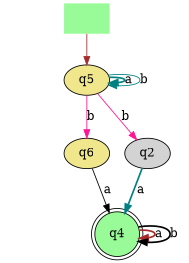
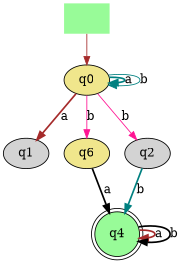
node "q5": label "q5" -> "q0"
node "q1": added
edge "q6" -> "q4": style solid -> bold
edge "q2" -> "q4": label "a" -> "b"
